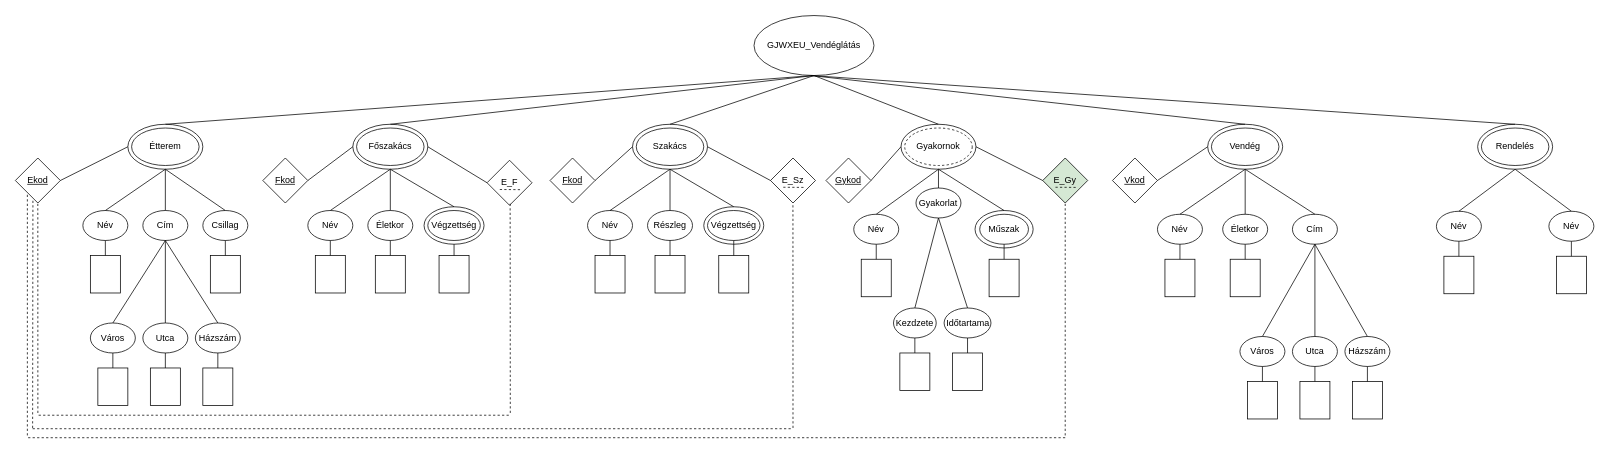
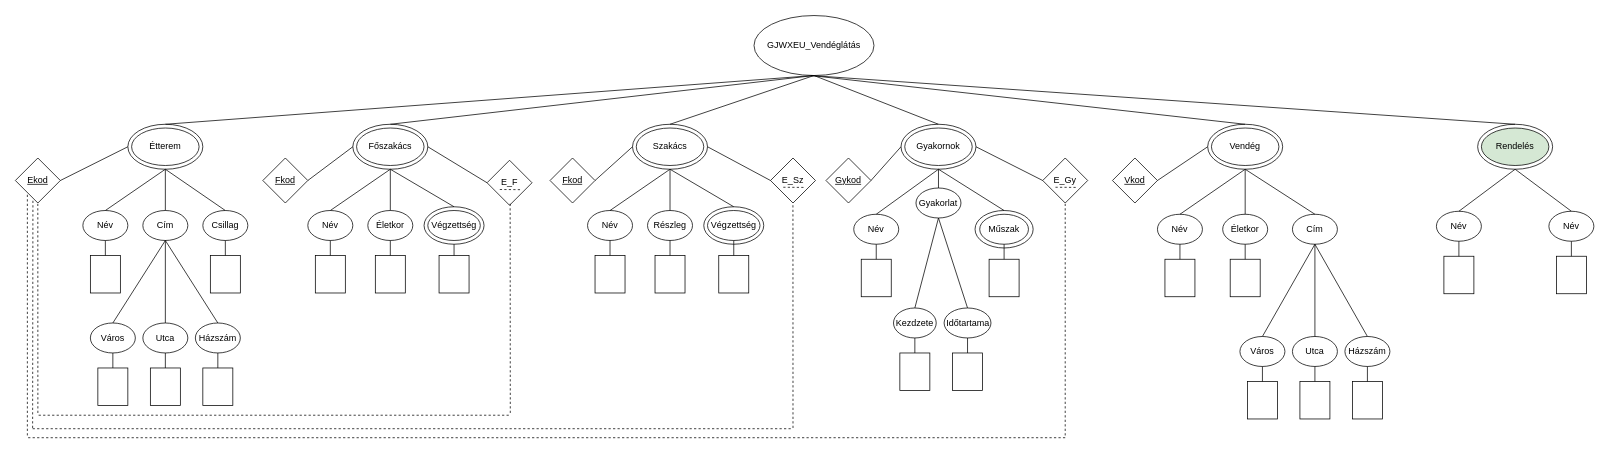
node "Gyakornok": style dashed -> solid
node "Rendelés": fillcolor #ffffff -> #d5e8d4
node "E_Gy": fillcolor #d5e8d4 -> #ffffff
